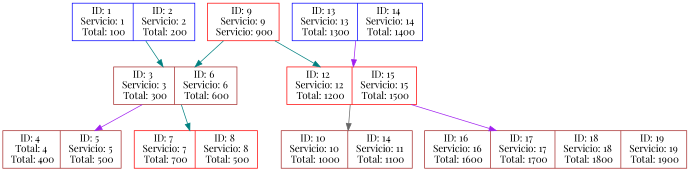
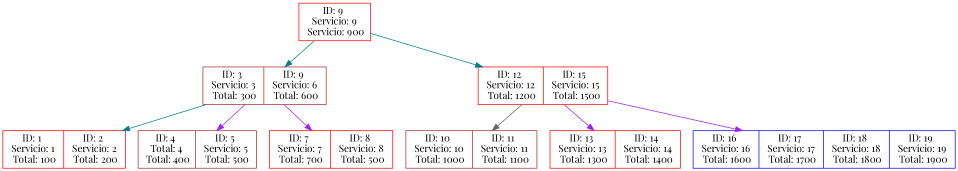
node "ID: 1": color blue -> red
node "ID: 13": color blue -> red
edge "ID: 13" -> "ID: 12": reversed
edge "ID: 1" -> "ID: 3": reversed
node "ID: 3": text "ID: 6" -> "ID: 9"
edge "ID: 3" -> "ID: 7": color teal -> purple
node "ID: 10": text "ID: 14" -> "ID: 11"
node "ID: 16": color brown -> blue
